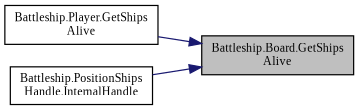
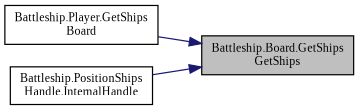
node "Battleship.Player.GetShips Alive": label "Battleship.Player.GetShips Alive" -> "Battleship.Player.GetShips Board"
node "Battleship.Board.GetShips Alive": label "Battleship.Board.GetShips Alive" -> "Battleship.Board.GetShips GetShips"
